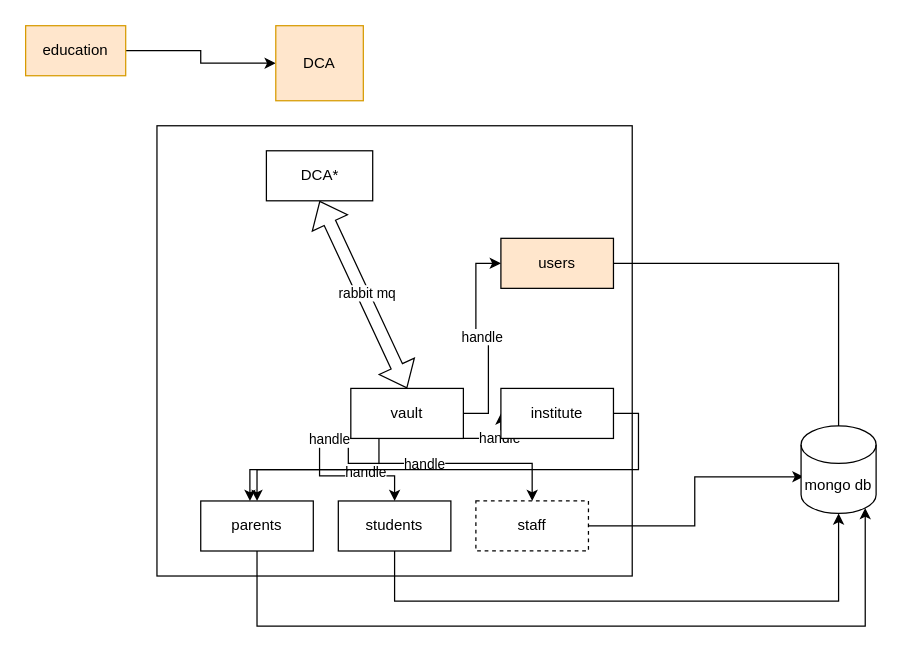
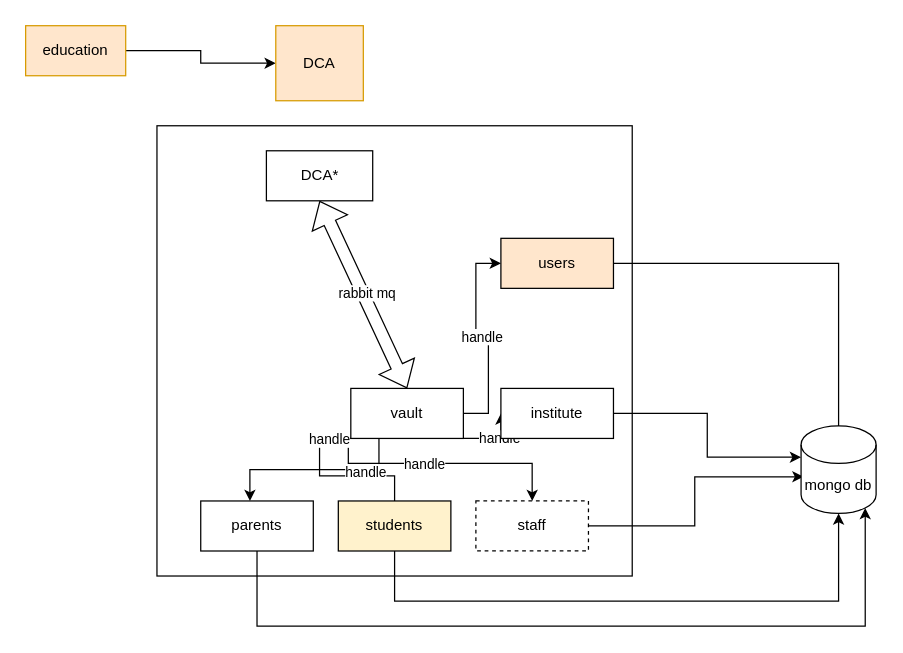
edge "institute" -> "parents": now "institute" -> "mongo db"
edge "vault" -> "students": arrowhead classic -> none
node "students": fillcolor #ffffff -> #fff2cc
